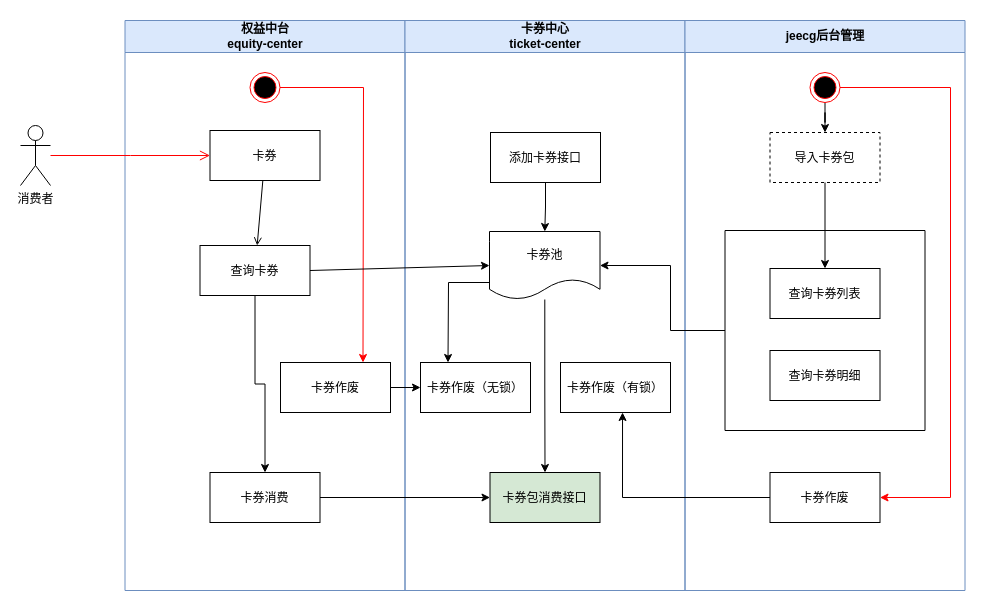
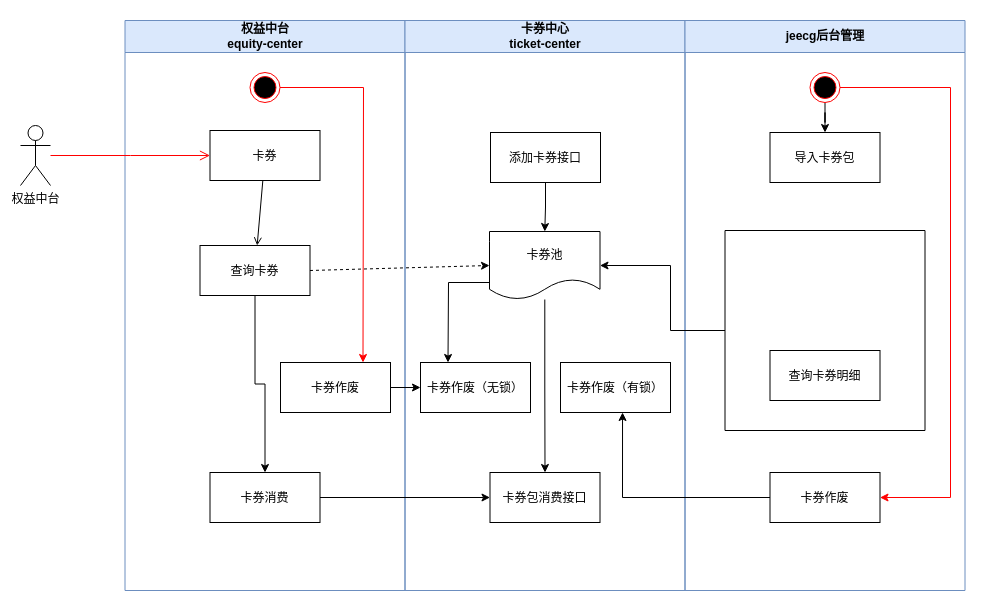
node "导入卡券包": style dashed -> solid
node "消费者": label "消费者" -> "权益中台"
edge "导入卡券包" -> "查询卡券列表": removed
edge "查询卡券" -> "卡券池": style solid -> dashed
node "查询卡券列表": removed
node "卡券包消费接口": fillcolor #d5e8d4 -> #ffffff
